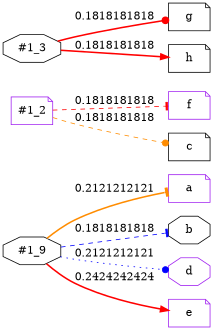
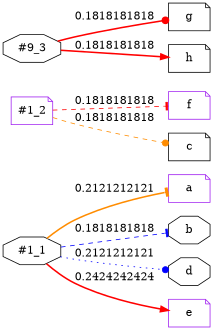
node "#1_3": label "#1_3" -> "#9_3"
node "#1_9": label "#1_9" -> "#1_1"
node "d": color purple -> black
